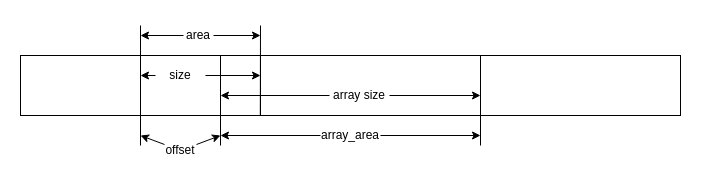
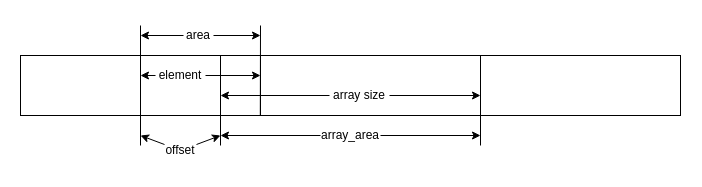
node "size": label "size" -> "element"
